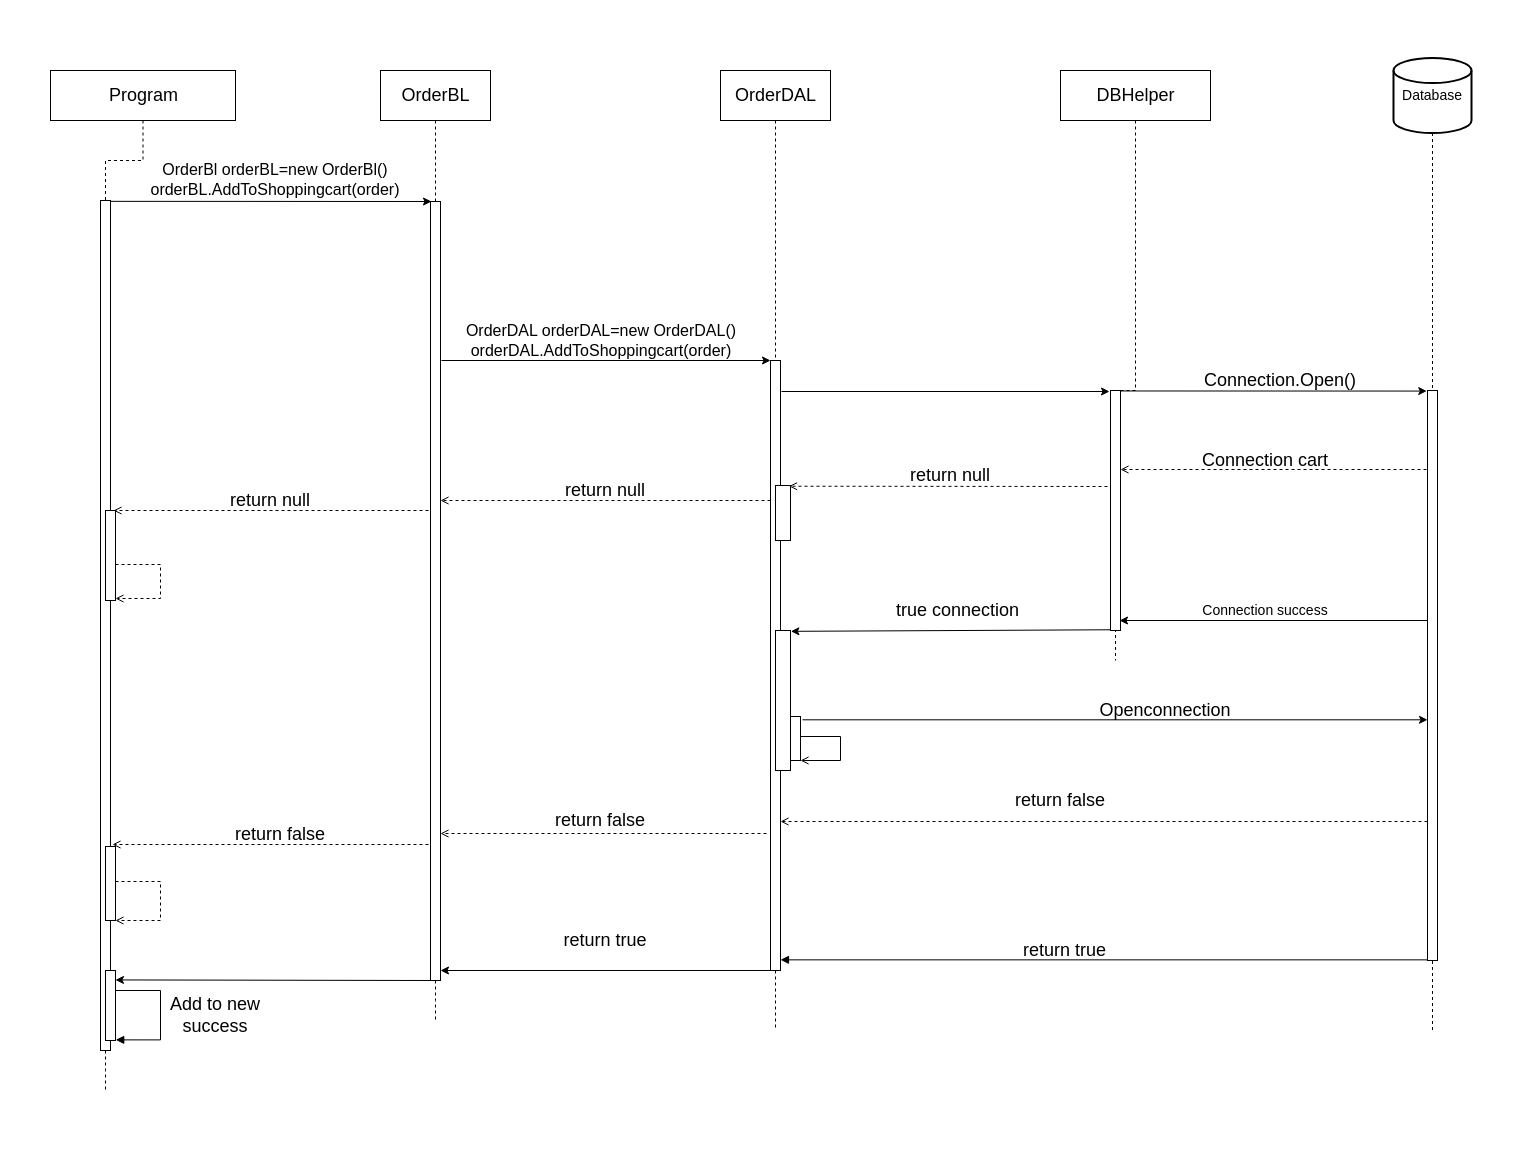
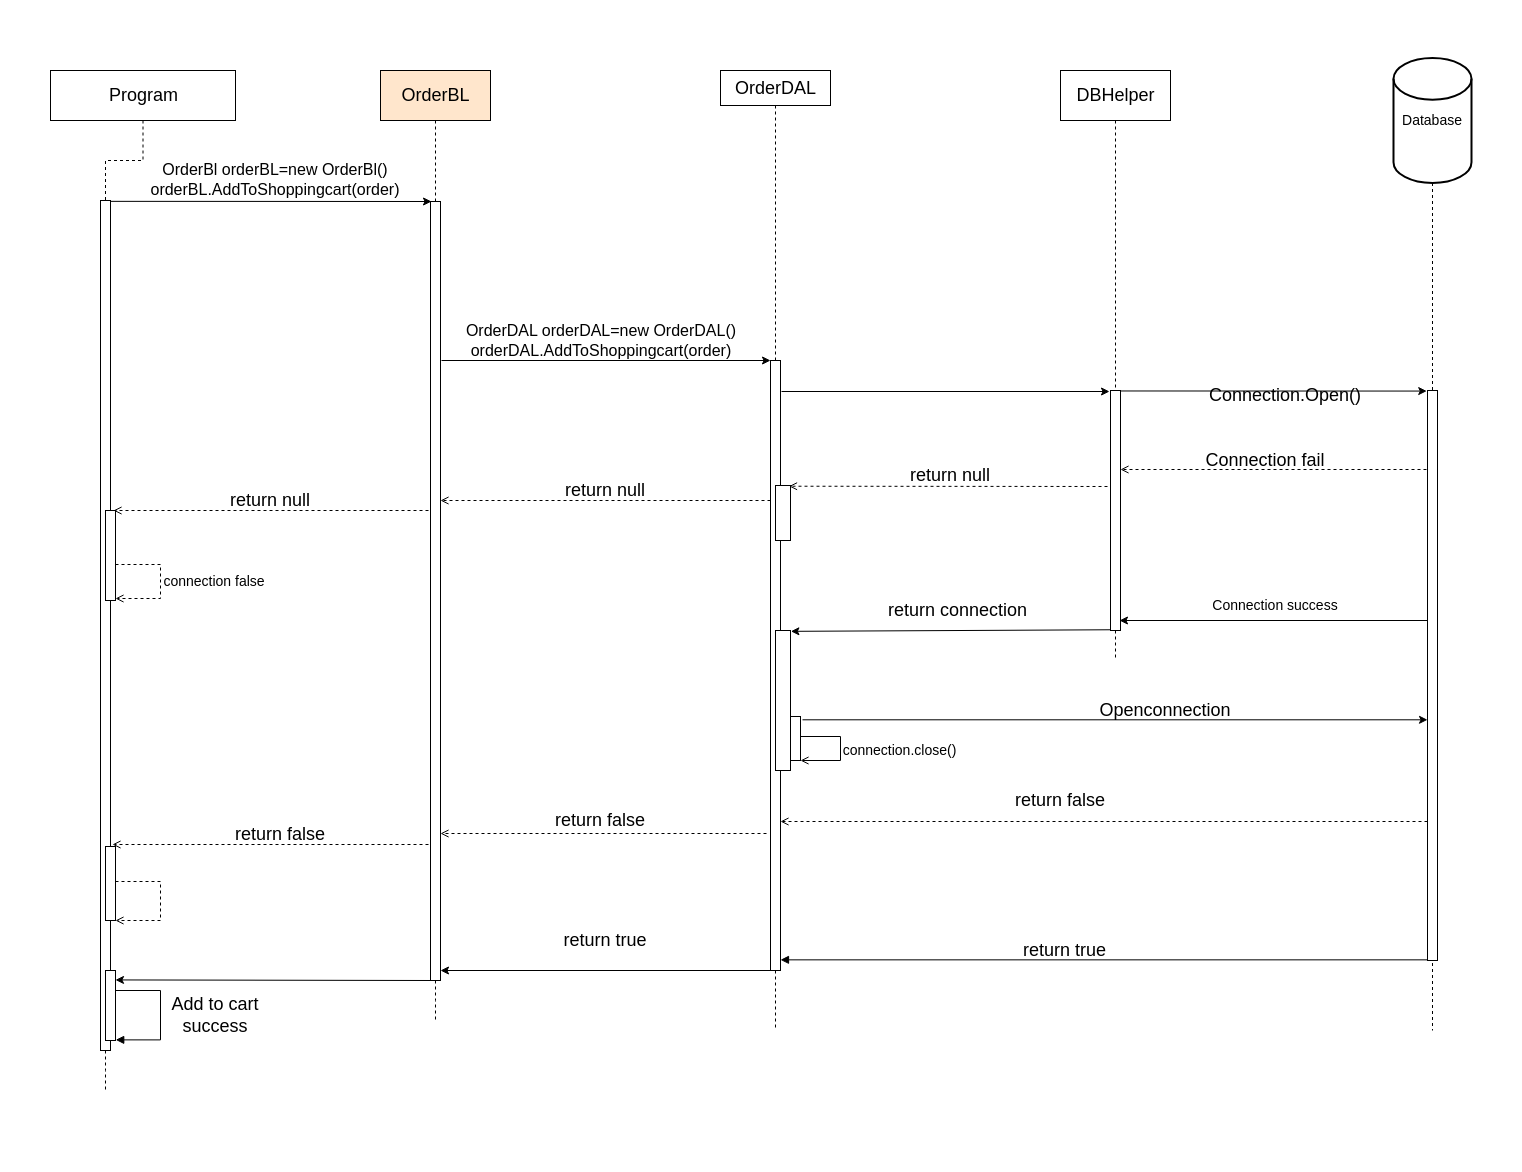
node "OrderBL": fillcolor #ffffff -> #ffe6cc
node "OrderDAL": size 110x50 -> 110x35
node "DBHelper": size 150x50 -> 110x50
node "Database": size 78x75 -> 78x125
node "Connection.Open()": moved (1281, 381) -> (1286, 396)
node "Connection cart": label "Connection cart" -> "Connection fail"
node "connection false": added
node "true connection": label "true connection" -> "return connection"
node "Connection success": moved (1266, 611) -> (1276, 606)
node "connection.close()": added
node "Add to new success": label "Add to new success" -> "Add to cart success"
